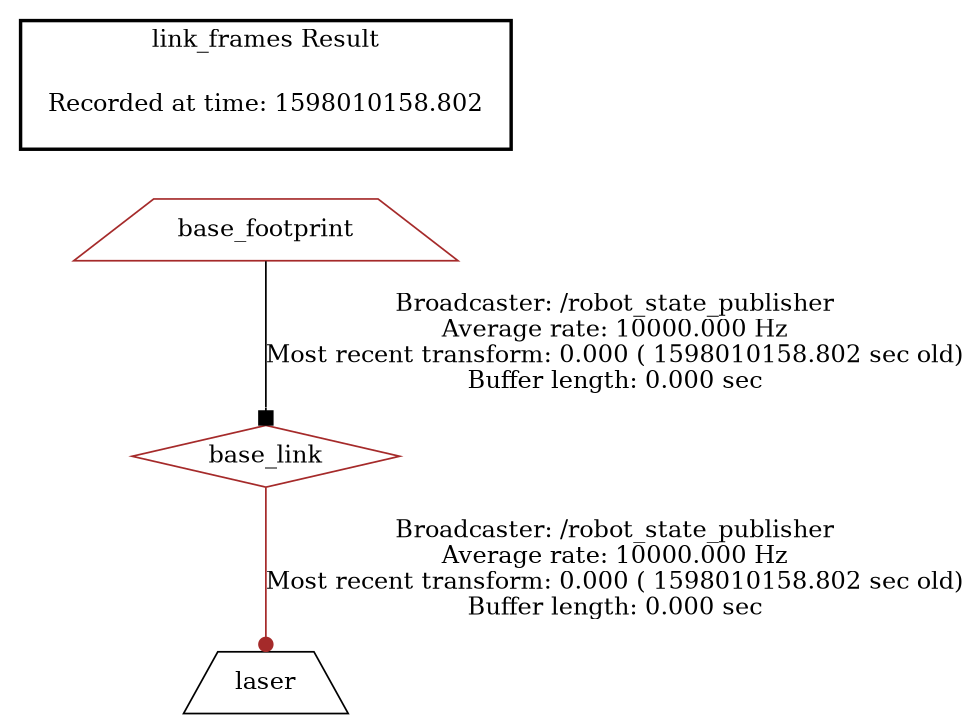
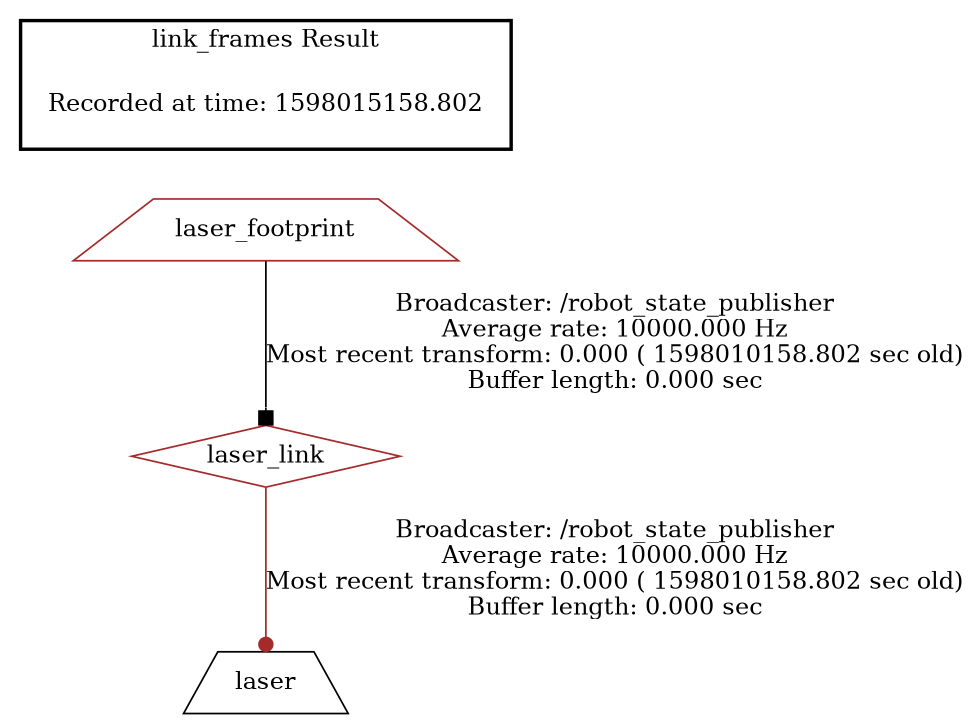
node "Recorded at time: 1598010158.802": label "Recorded at time: 1598010158.802" -> "Recorded at time: 1598015158.802"
node "base_footprint": label "base_footprint" -> "laser_footprint"
node "base_link": label "base_link" -> "laser_link"
